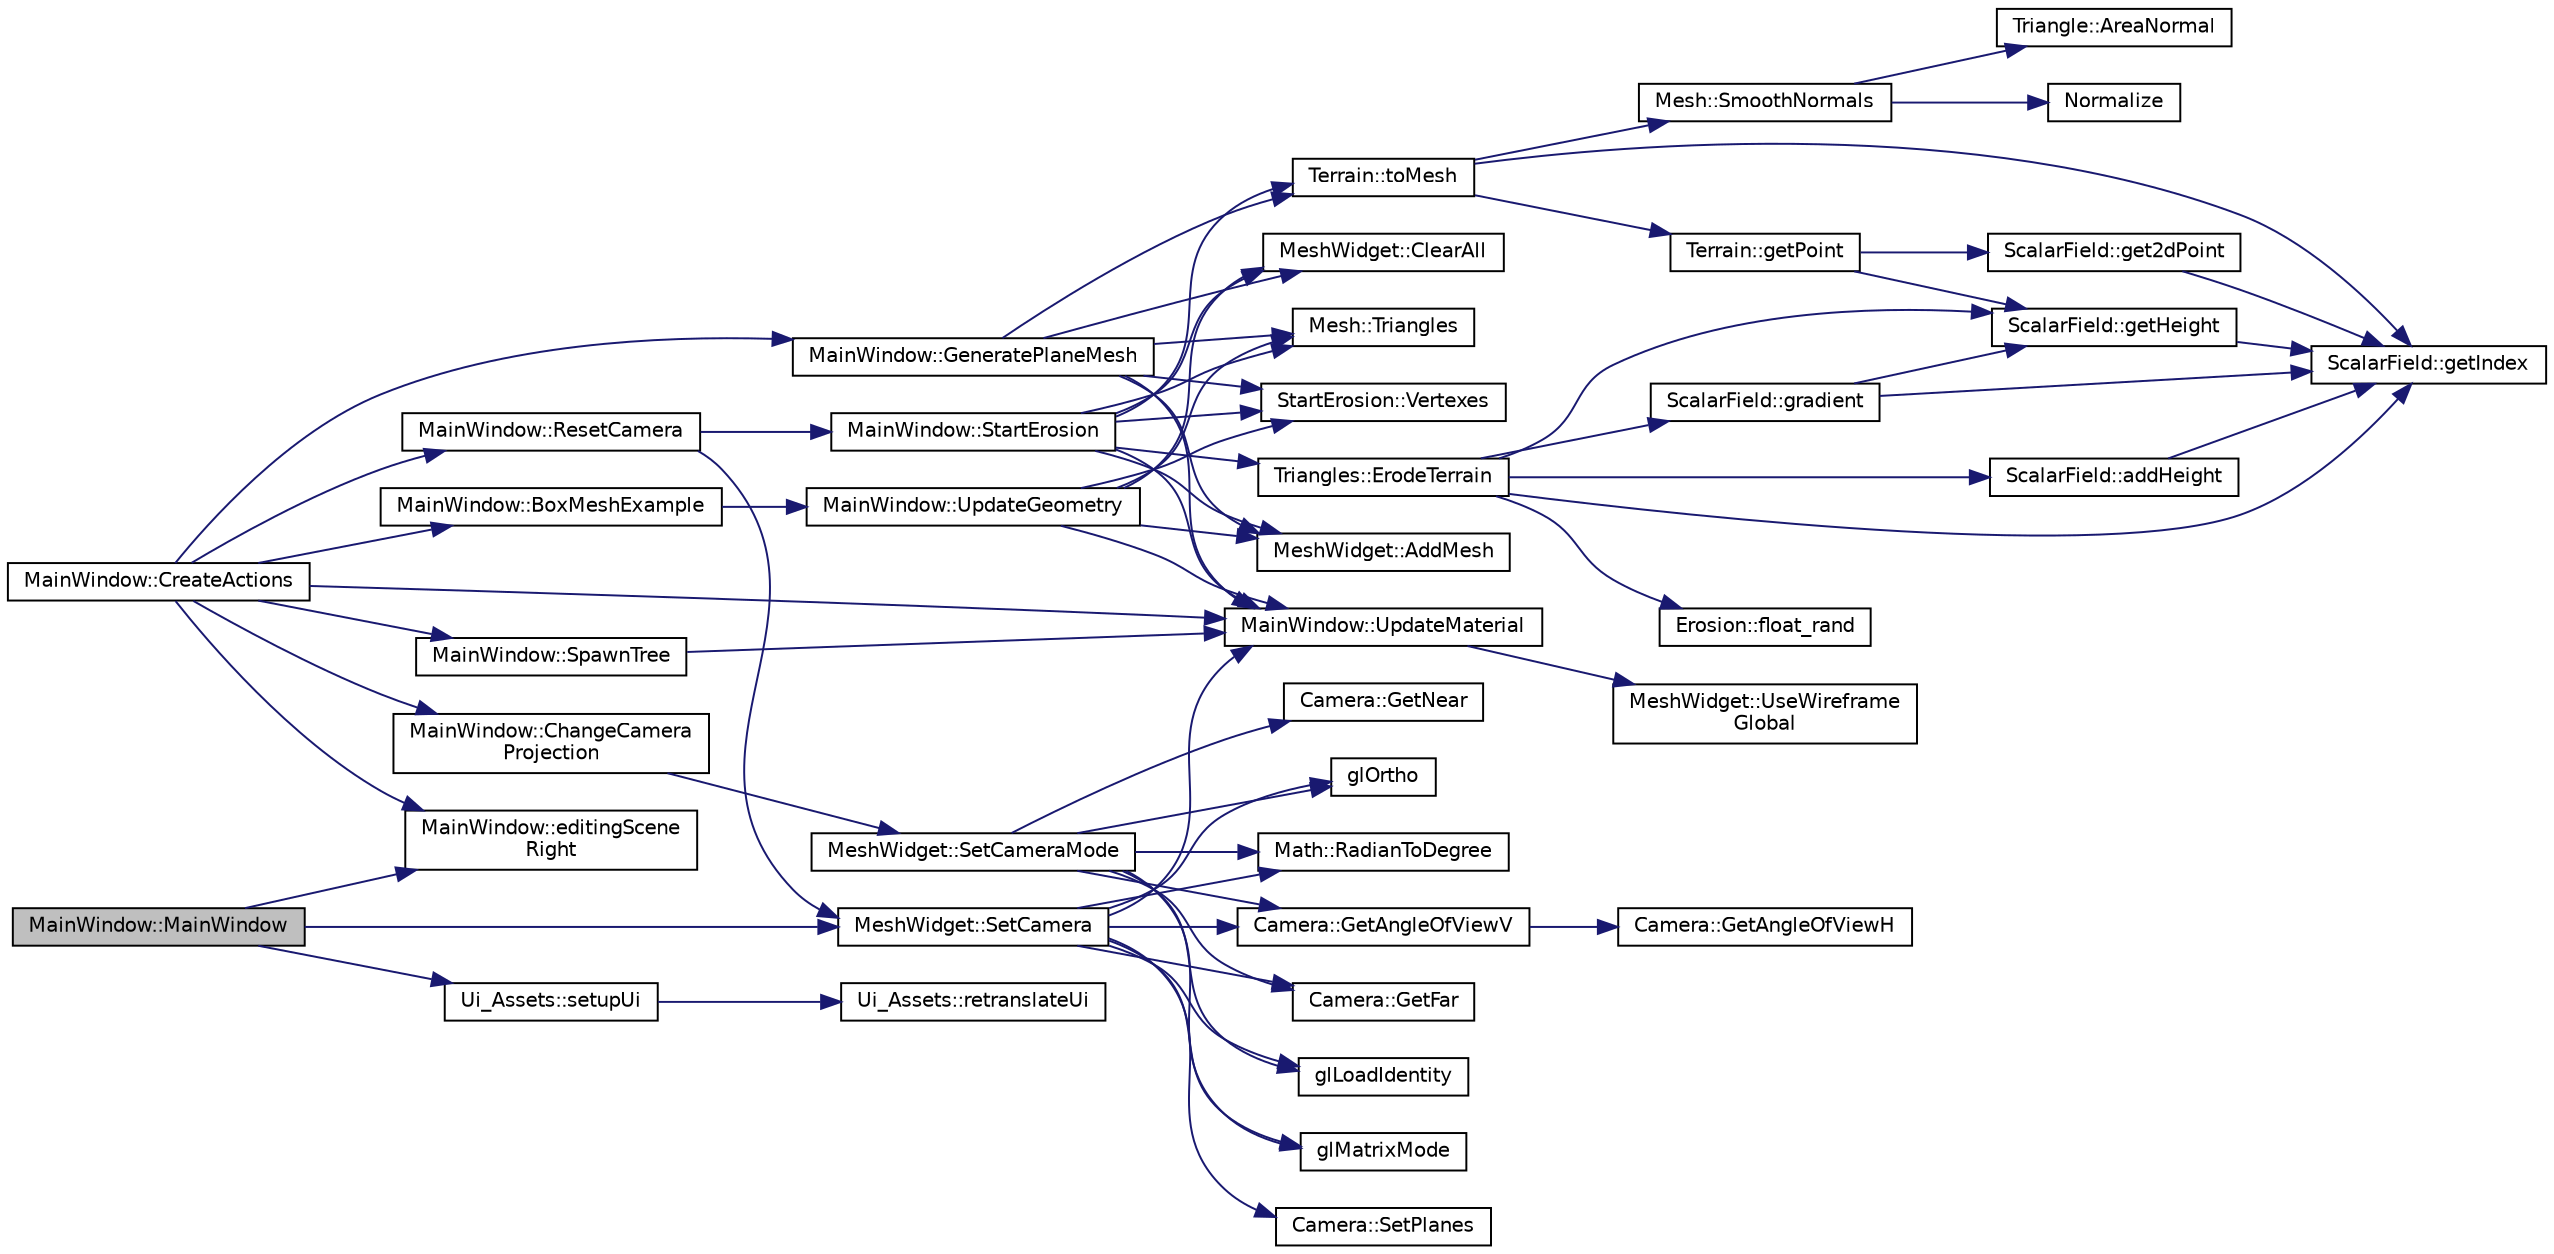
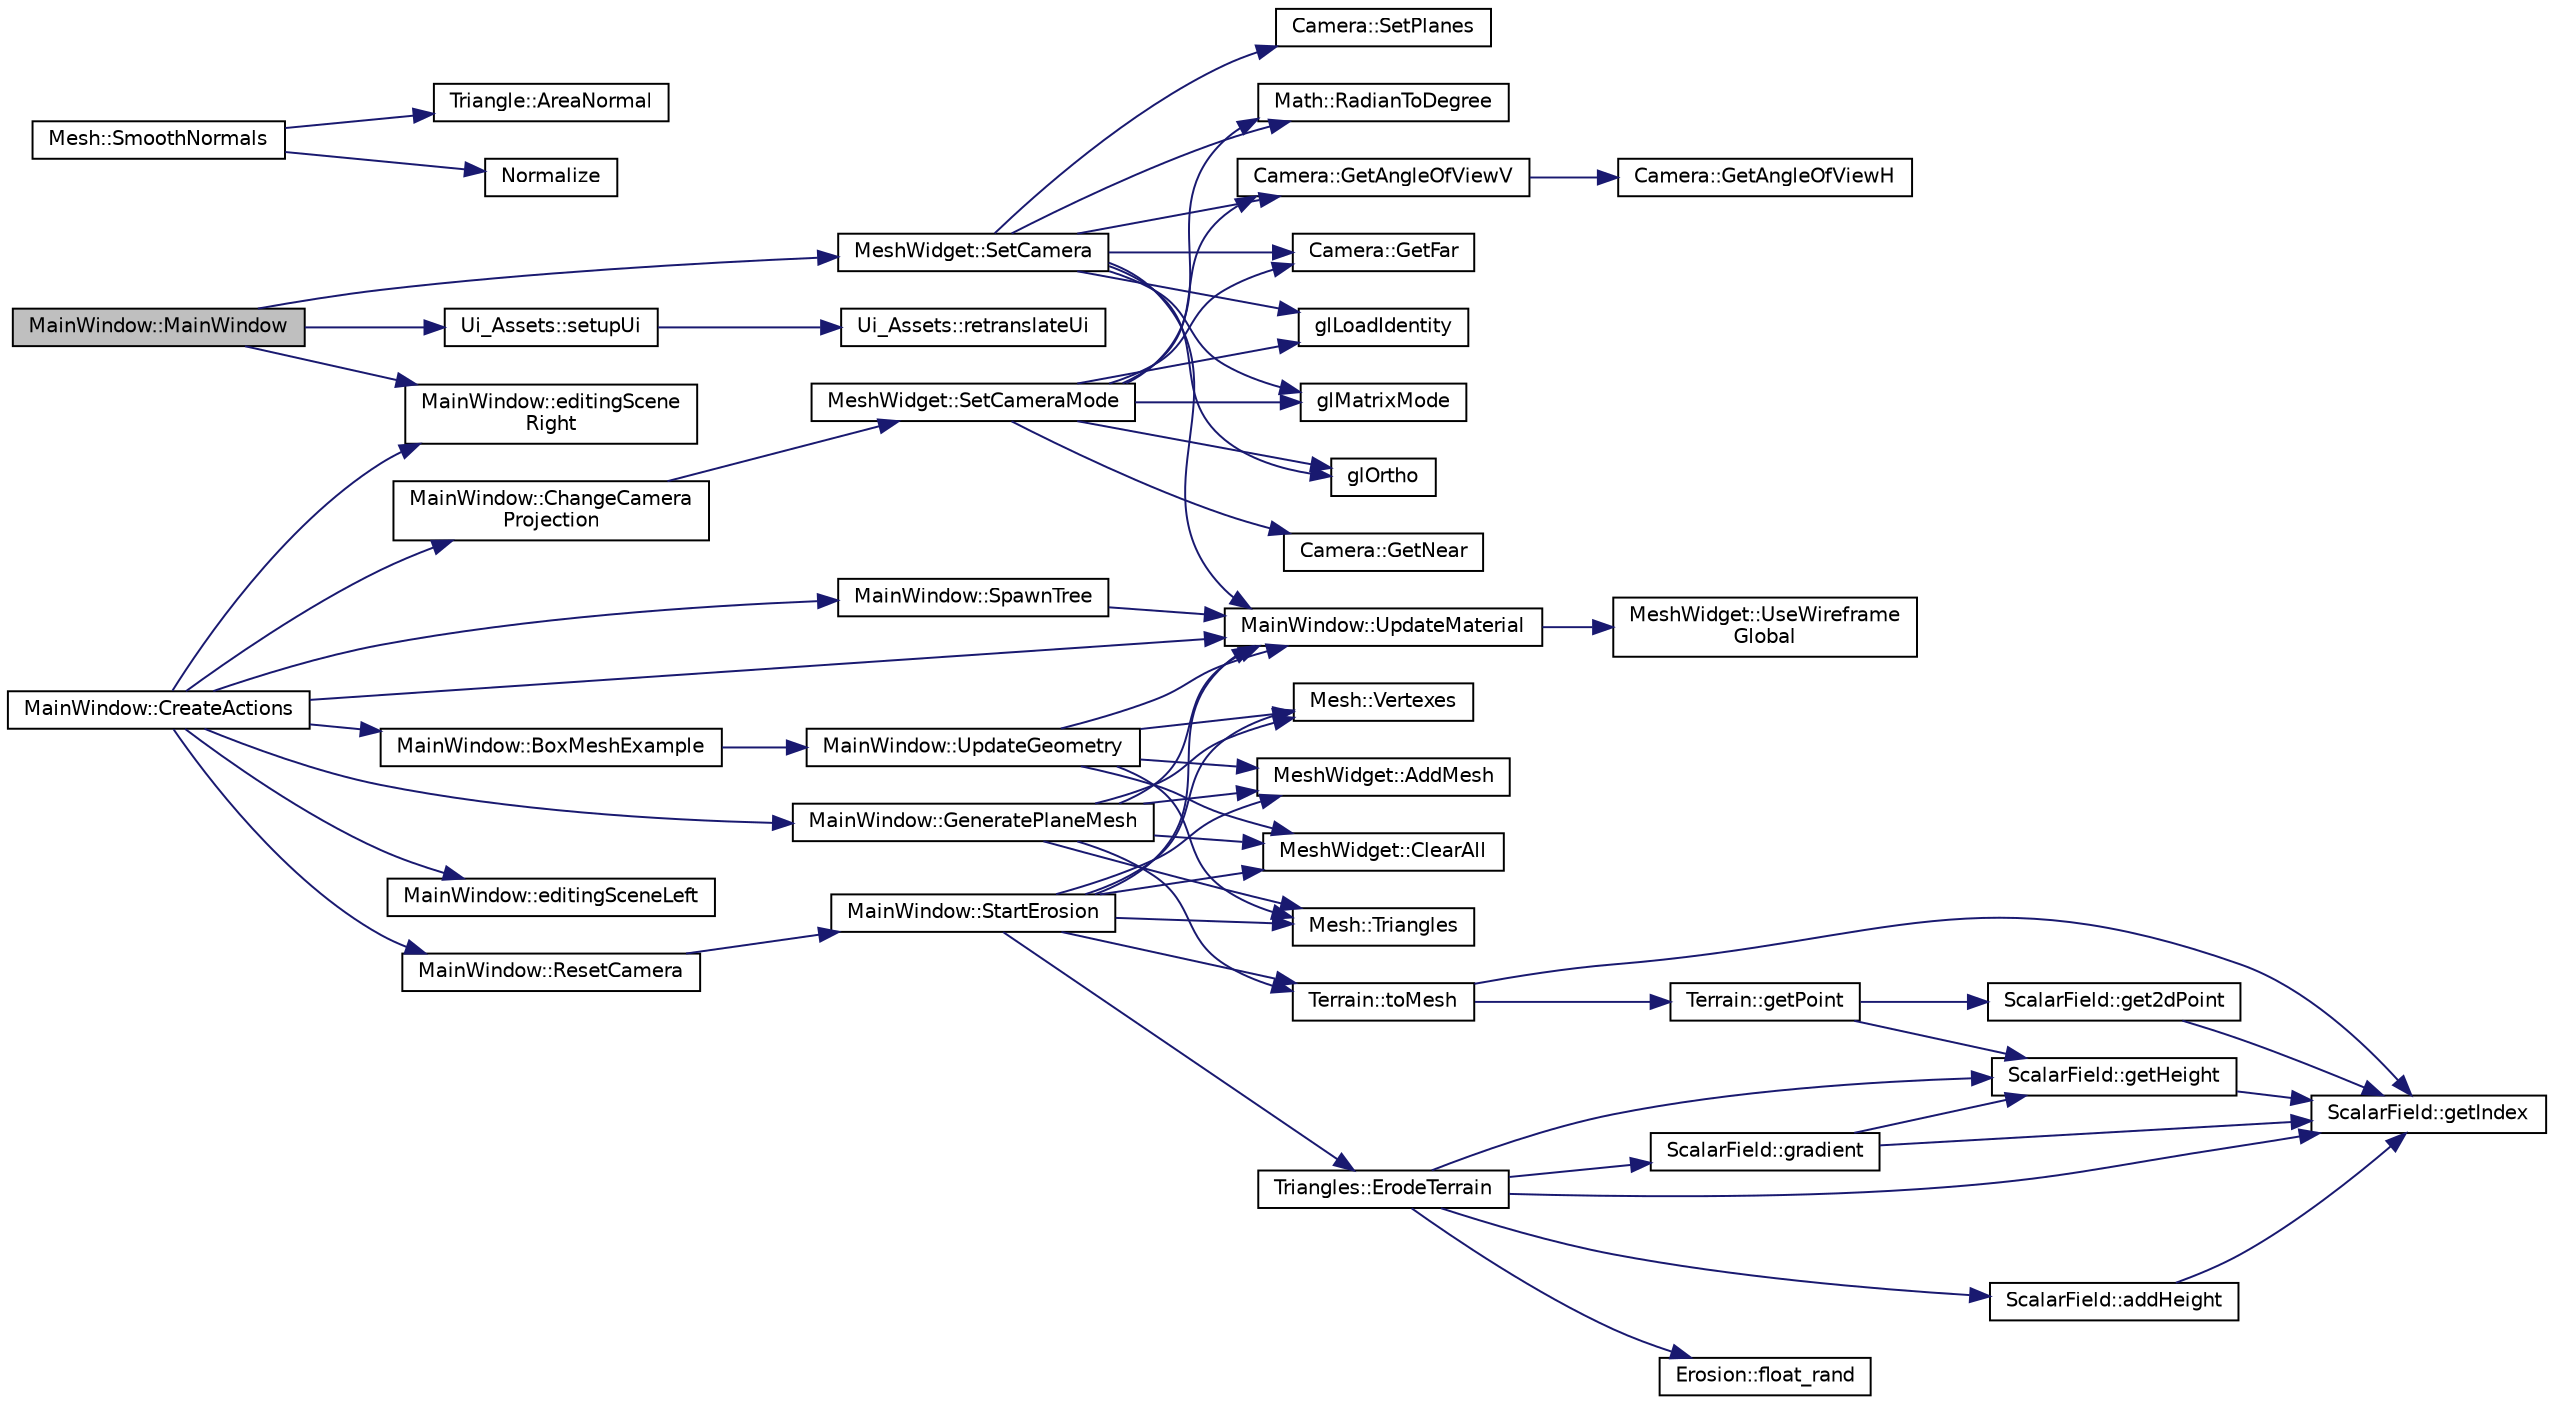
edge "Terrain::toMesh" -> "Mesh::SmoothNormals": removed
node "StartErosion::Vertexes": label "StartErosion::Vertexes" -> "Mesh::Vertexes"
edge "MainWindow::ResetCamera" -> "MeshWidget::SetCamera": removed
node "MainWindow::editingSceneLeft": added
